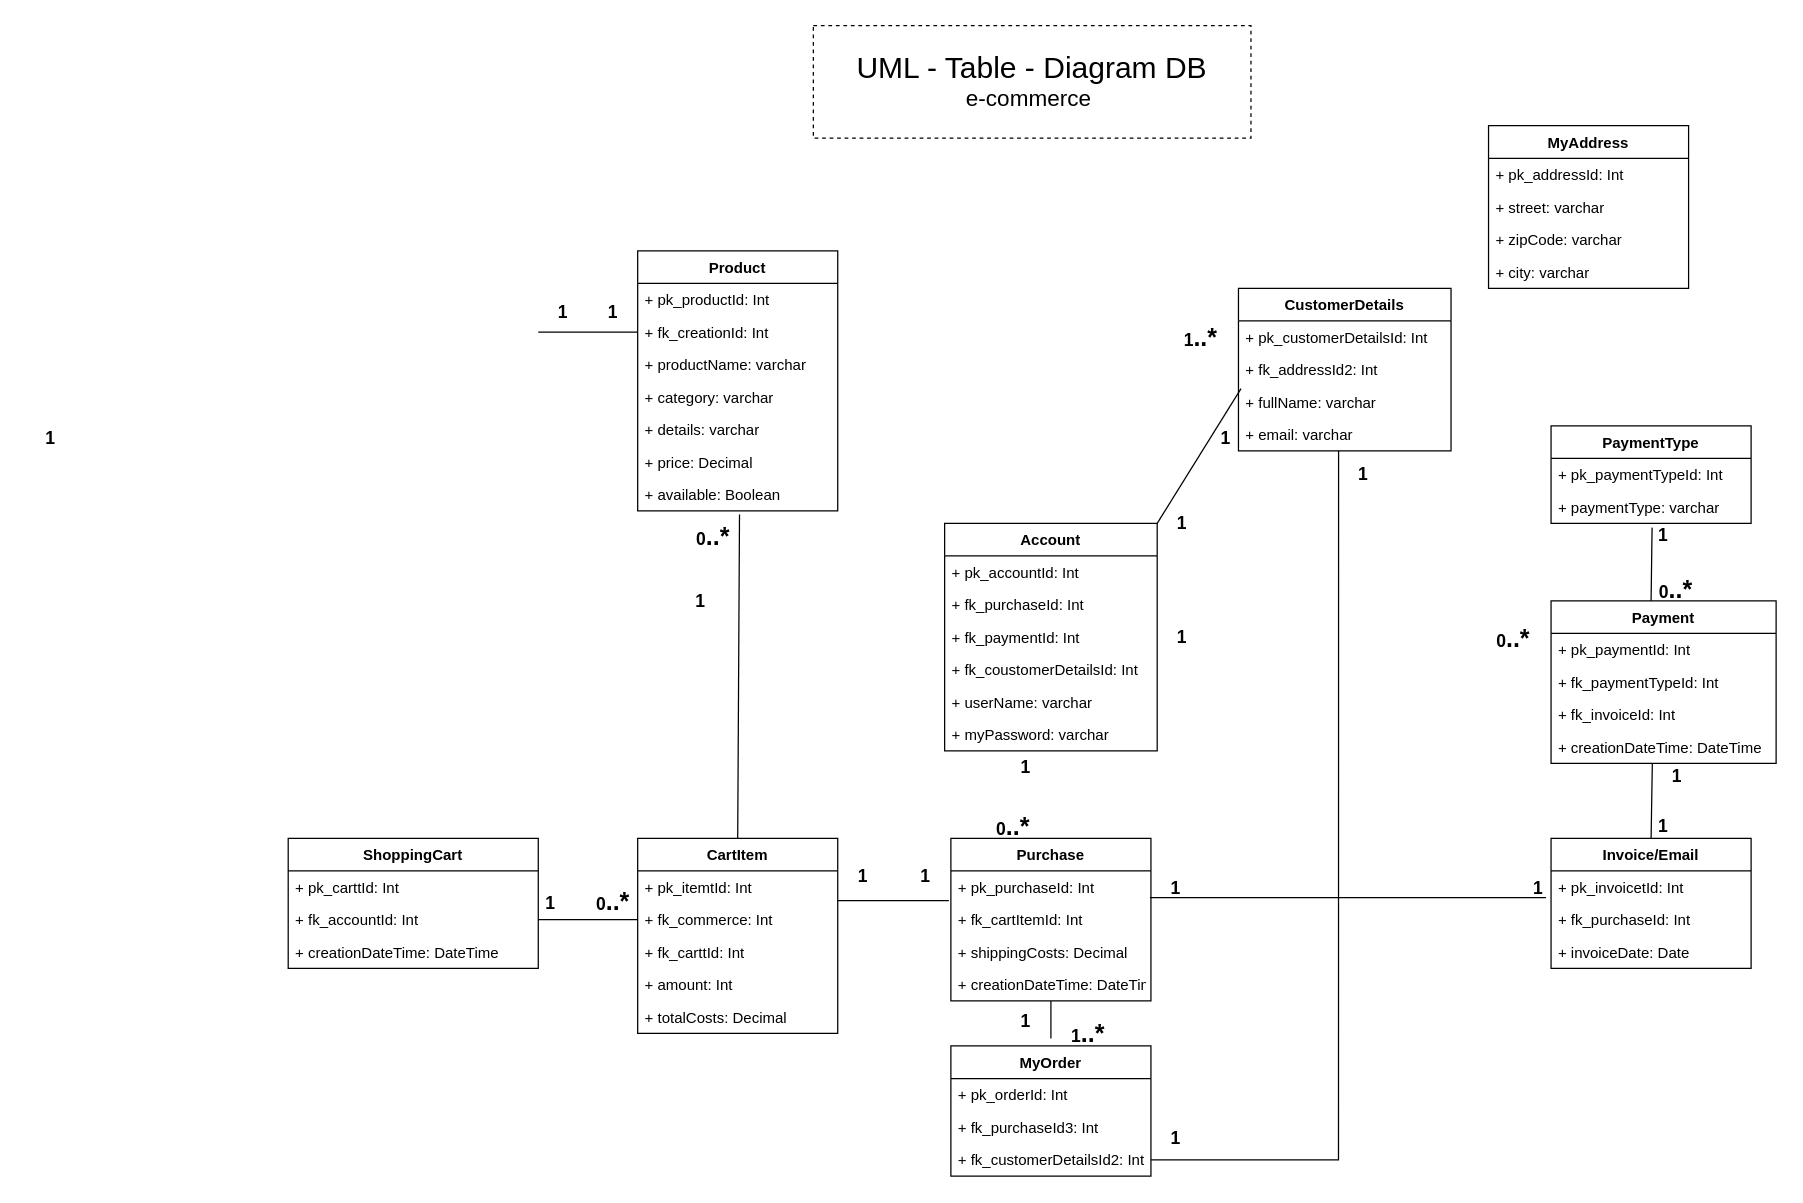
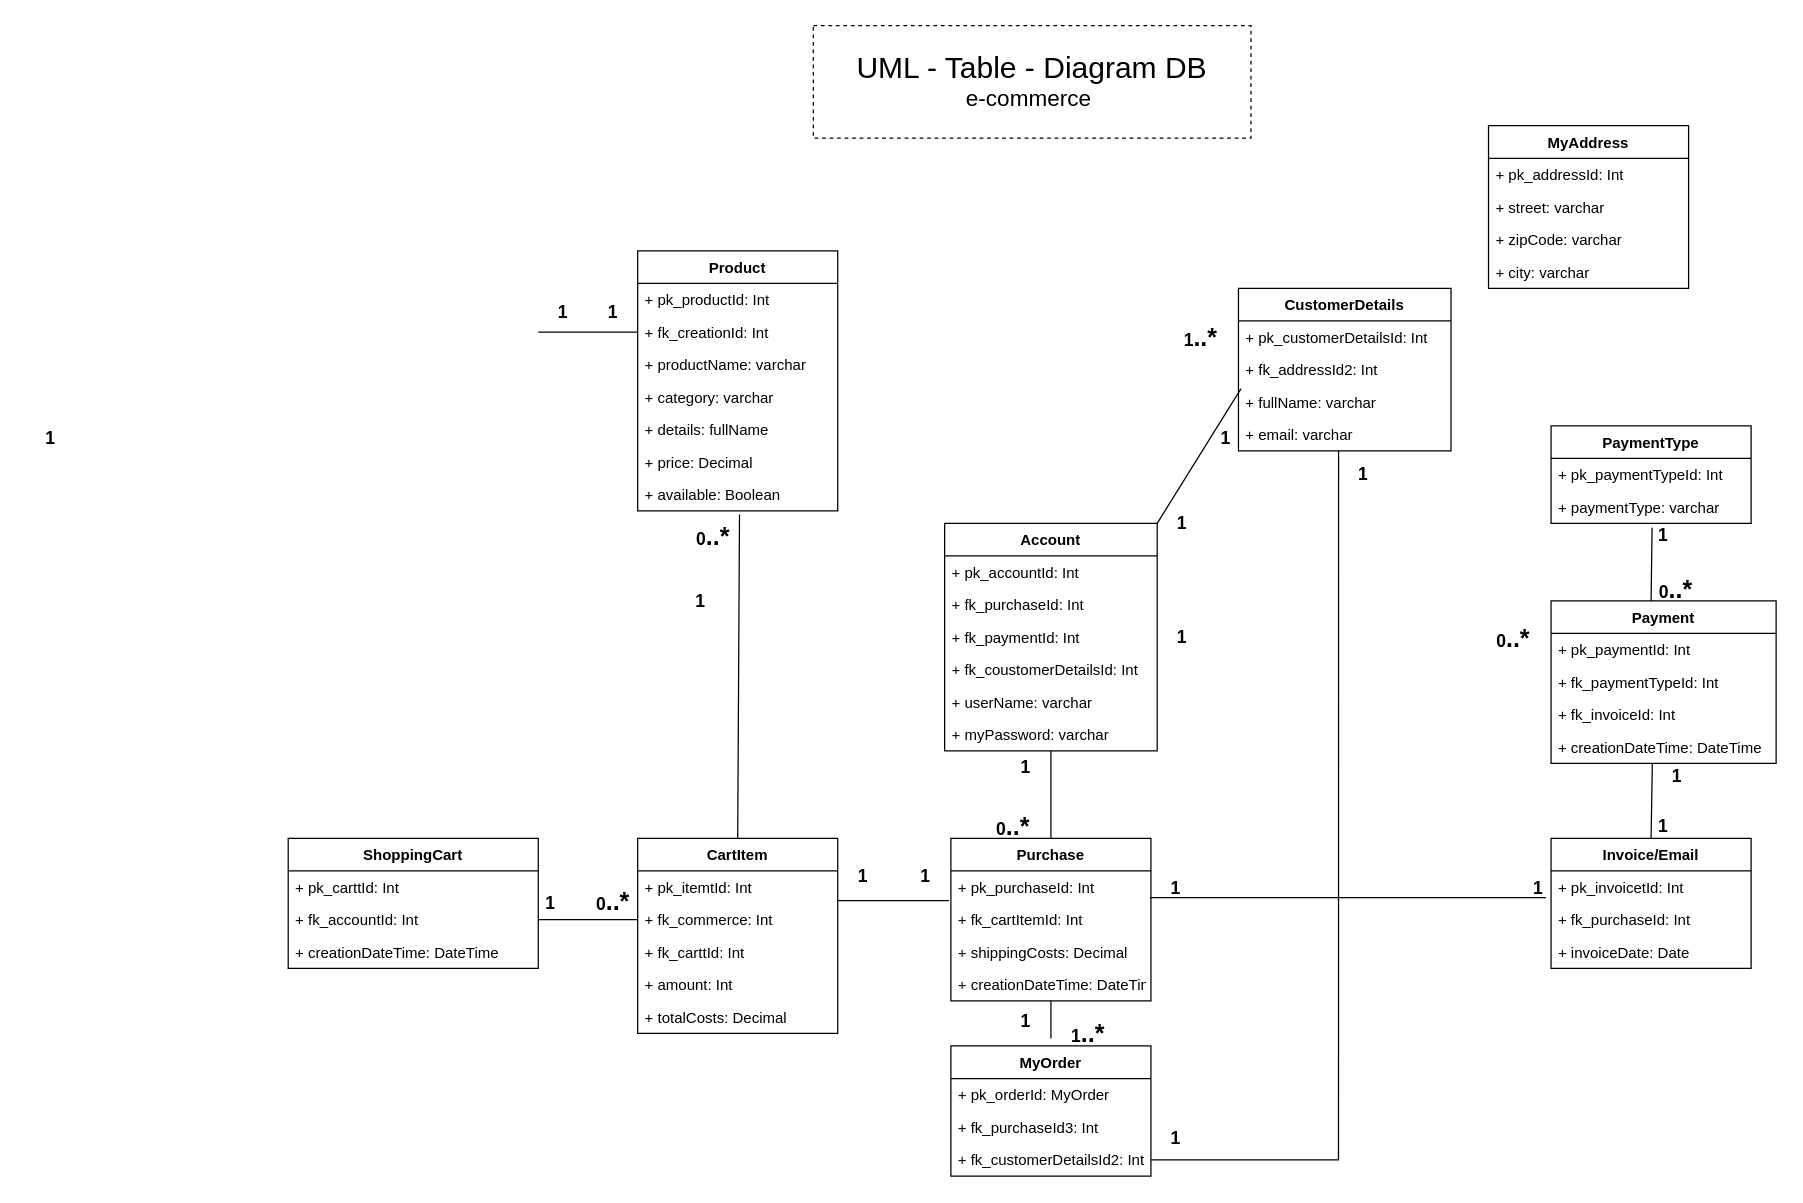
node "+ details: varchar": label "+ details: varchar" -> "+ details: fullName"
edge "+ myPassword: varchar" -- "Purchase": added
node "+ pk_orderId: Int": label "+ pk_orderId: Int" -> "+ pk_orderId: MyOrder"
